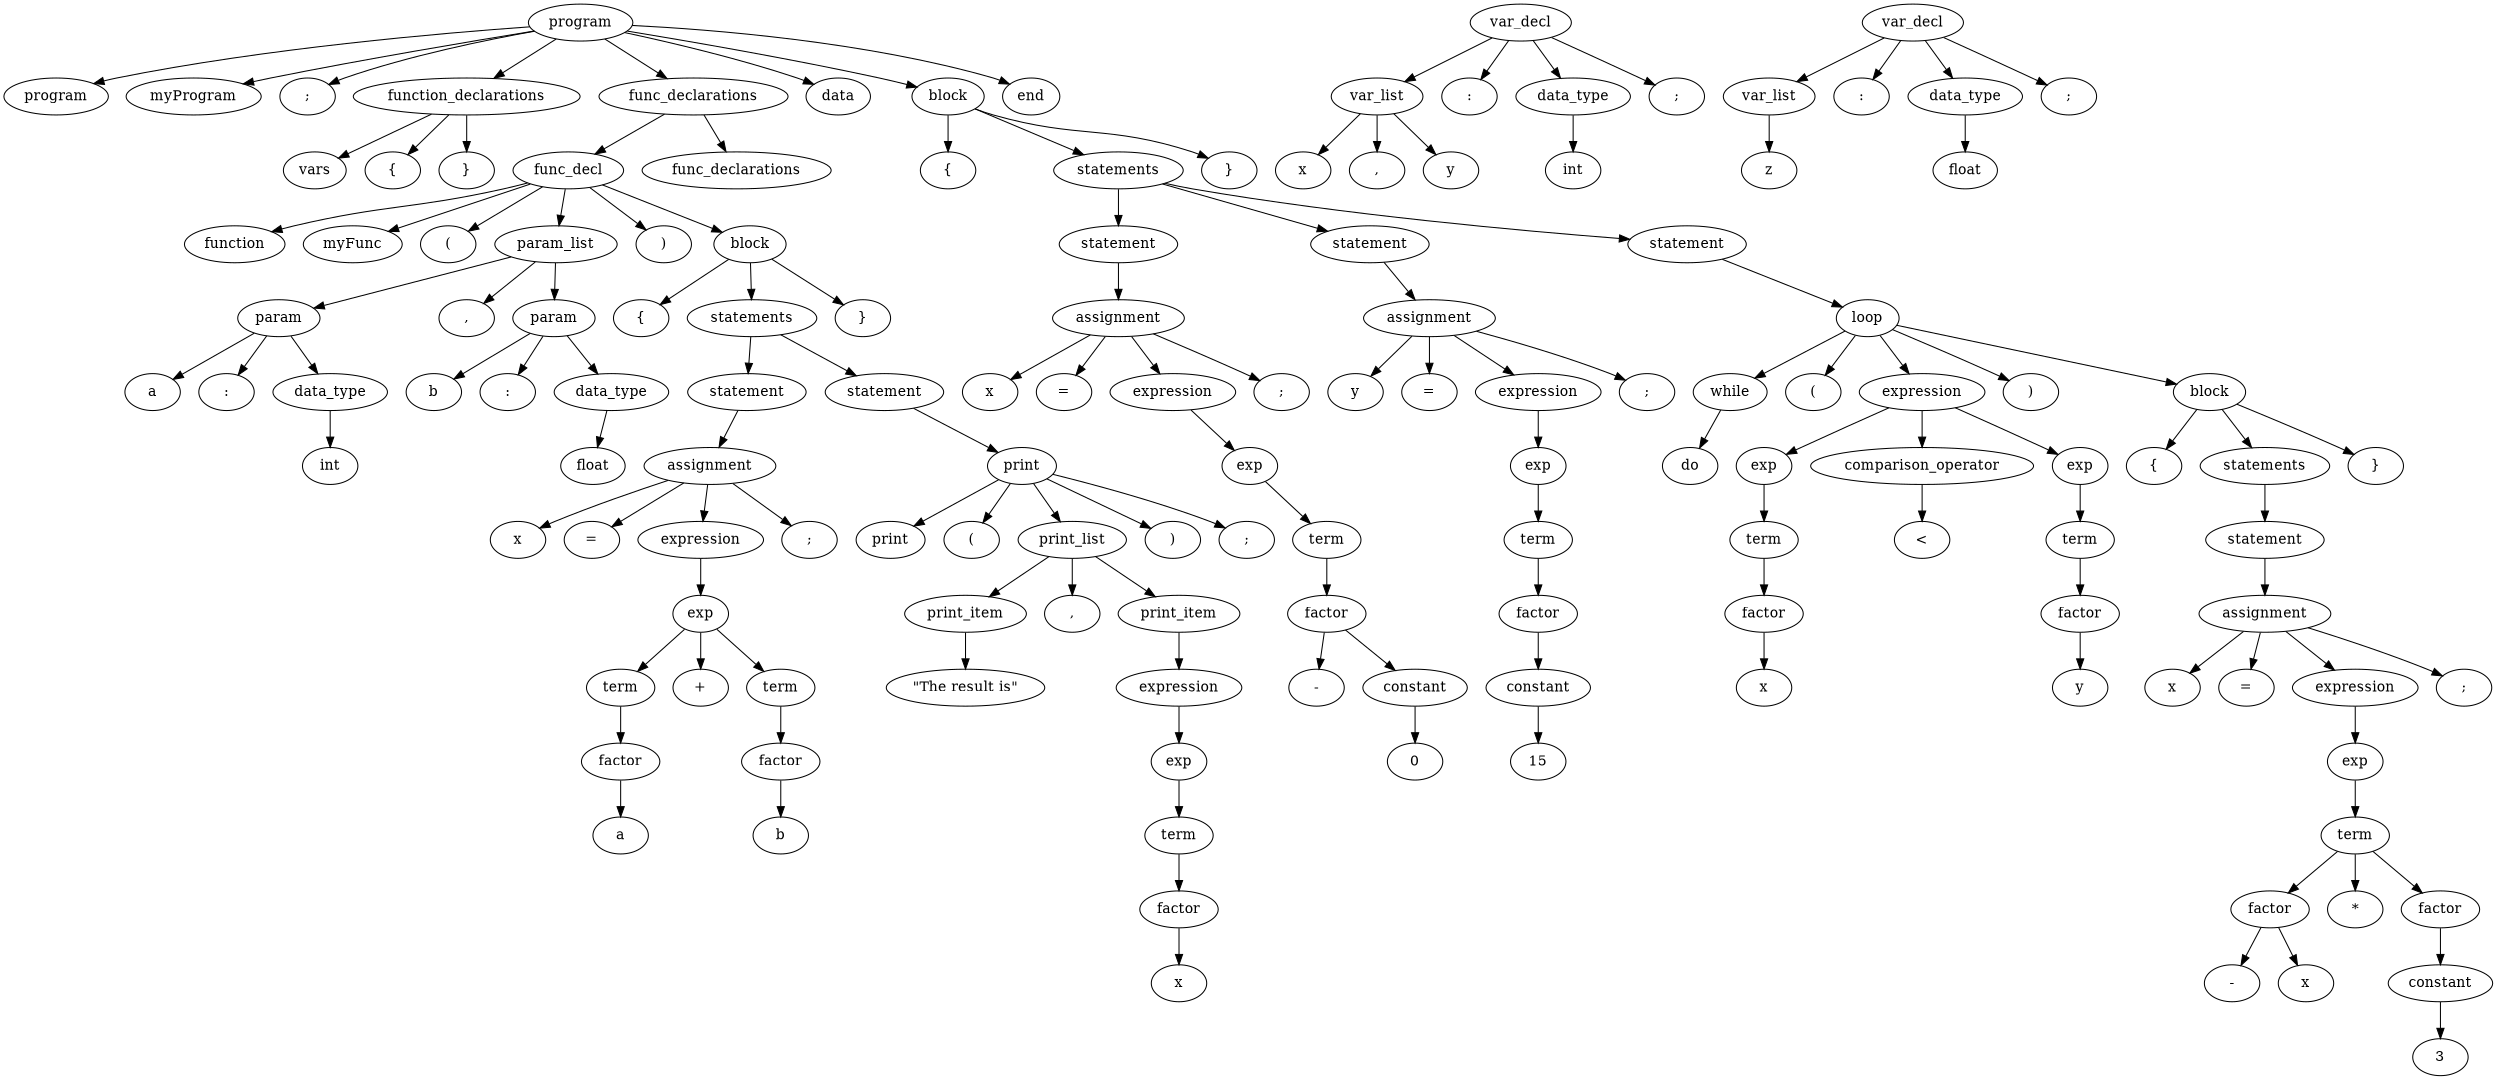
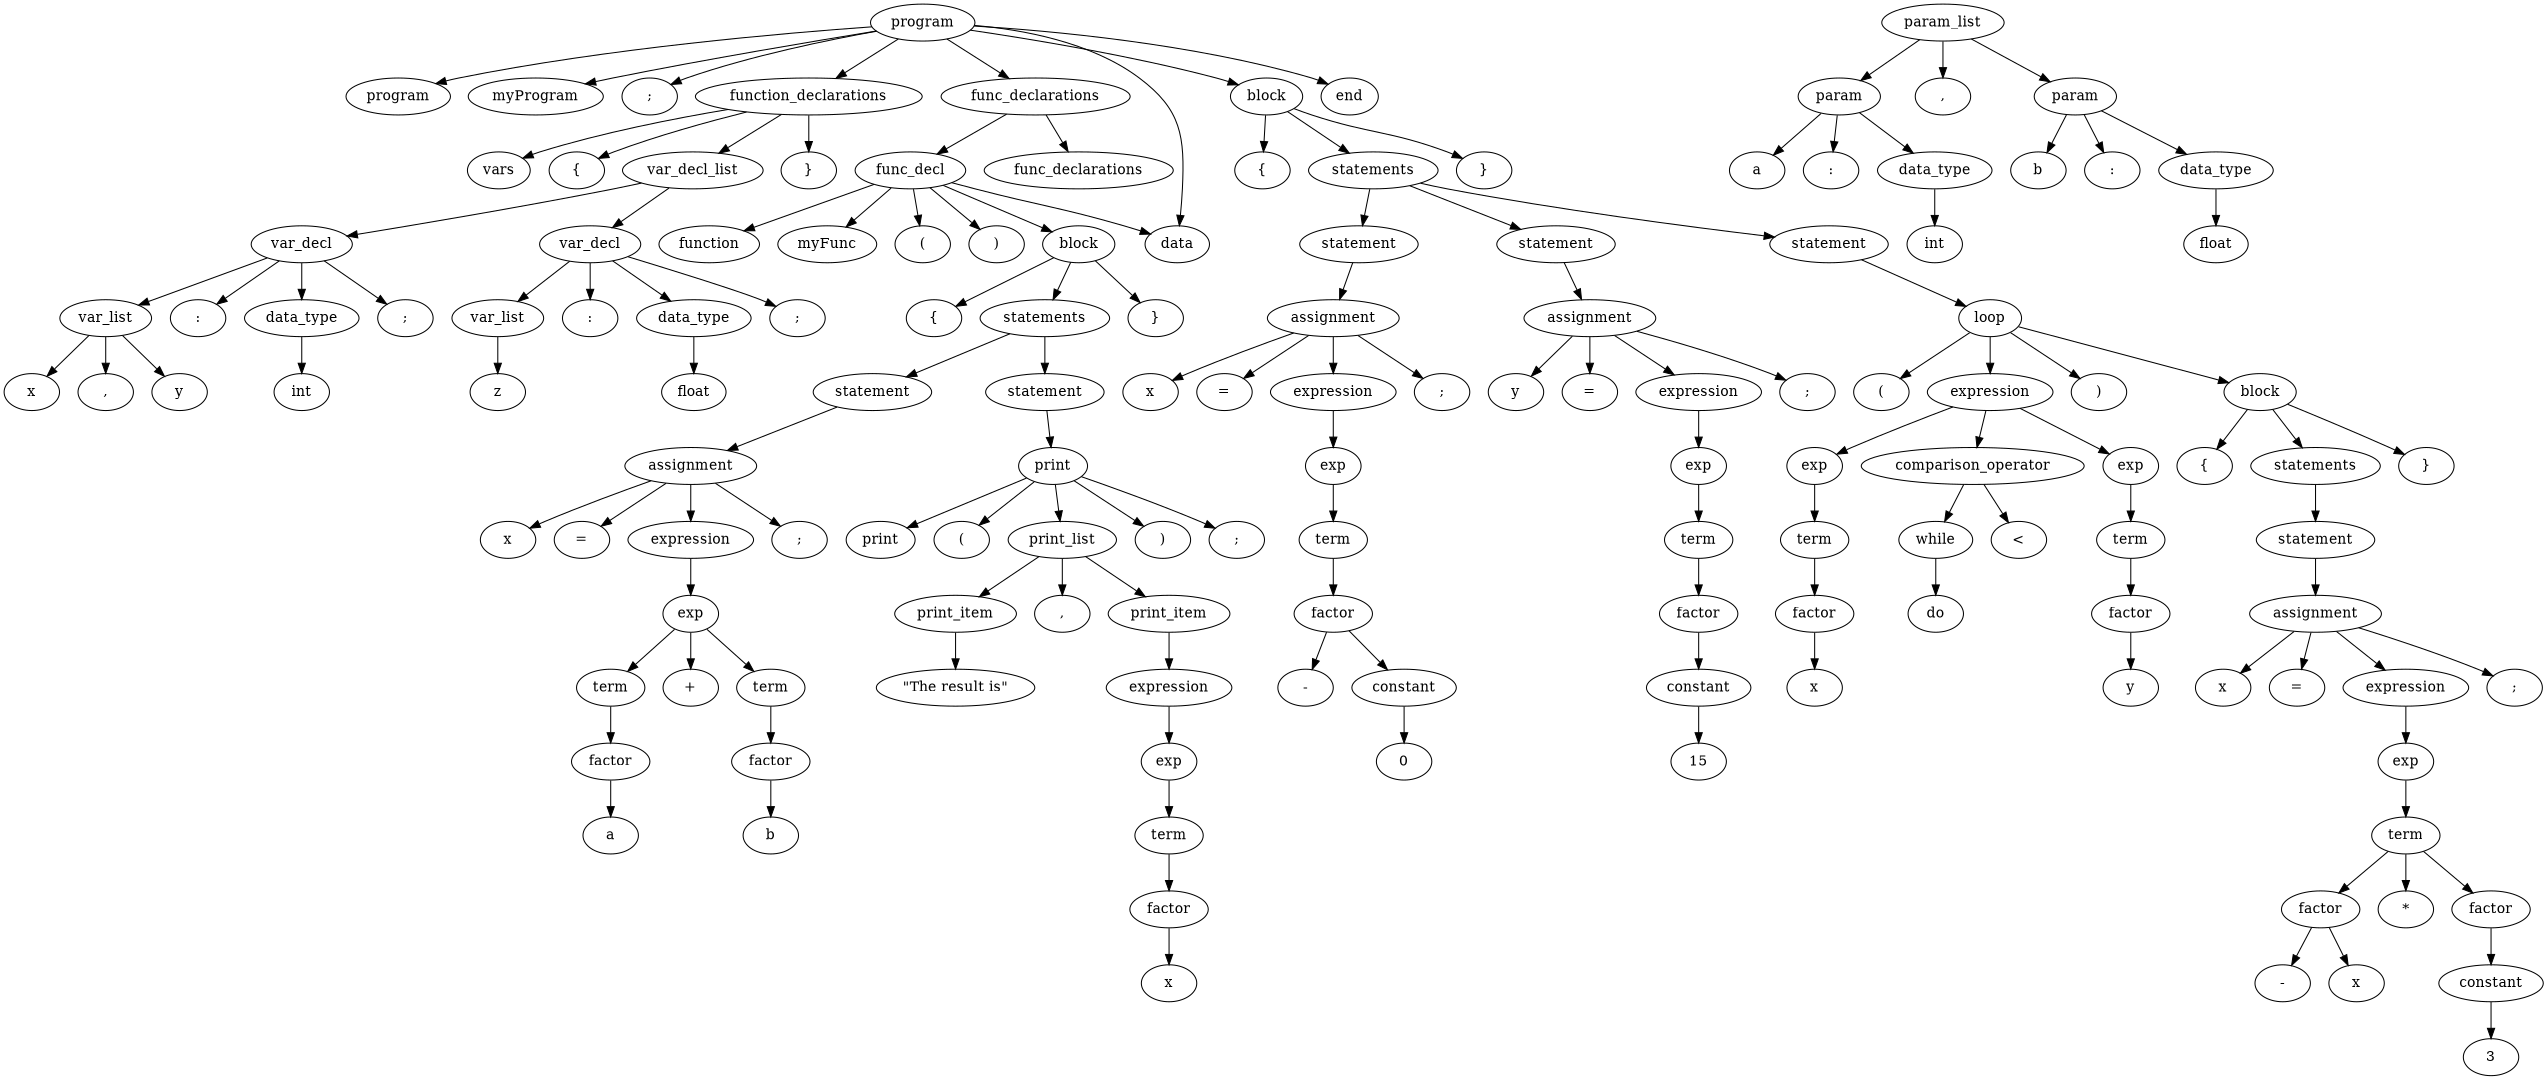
node "var_decl_list": added
edge "func_decl" -> "param_list": now "func_decl" -> "data"
edge "loop" -> "while": now "comparison_operator" -> "while"
